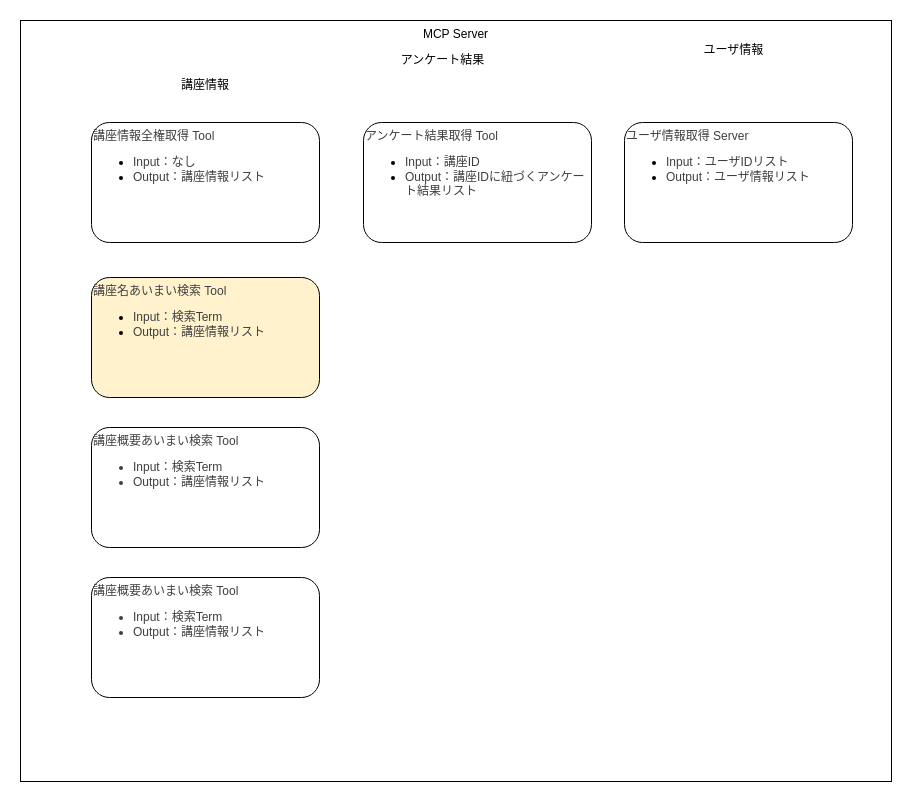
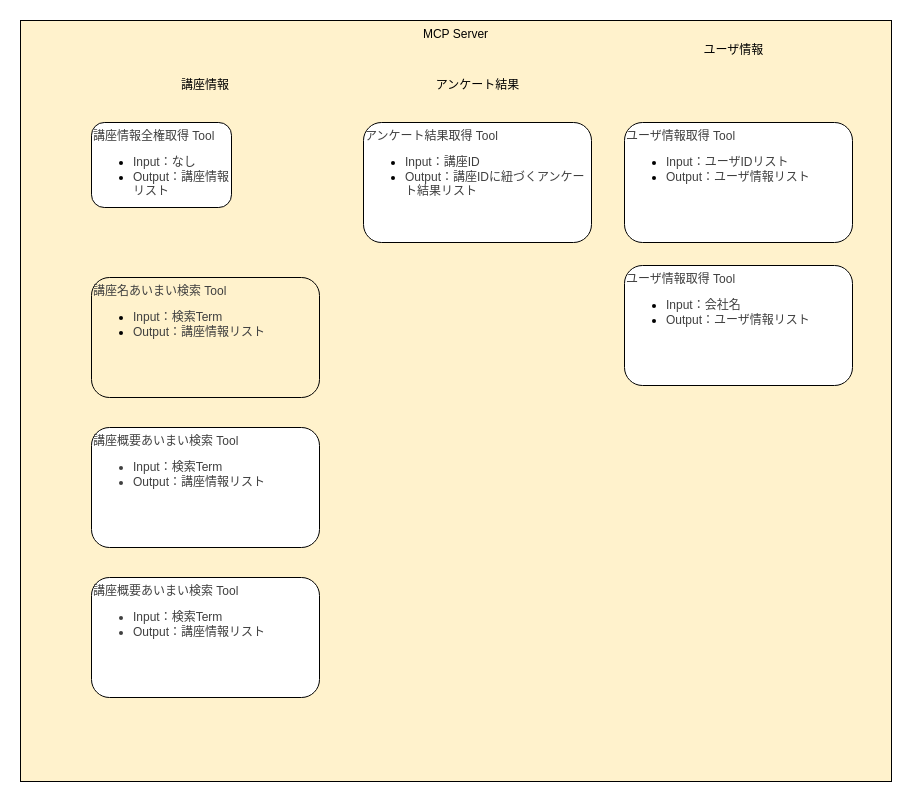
node "アンケート結果": moved (443, 61) -> (478, 86)
node "ユーザ情報取得 Server Input：ユーザIDリスト Output：ユーザ情報リスト": label "ユーザ情報取得 Server Input：ユーザIDリスト Output：ユーザ情報リスト" -> "ユーザ情報取得 Tool Input：ユーザIDリスト Output：ユーザ情報リスト"
node "講座情報全権取得 ToolInput：なし Output：講座情報リスト": size 228x120 -> 140x85
node "ユーザ情報取得 Tool Input：会社名 Output：ユーザ情報リスト": added
node "MCP Server": fillcolor #ffffff -> #fff2cc
